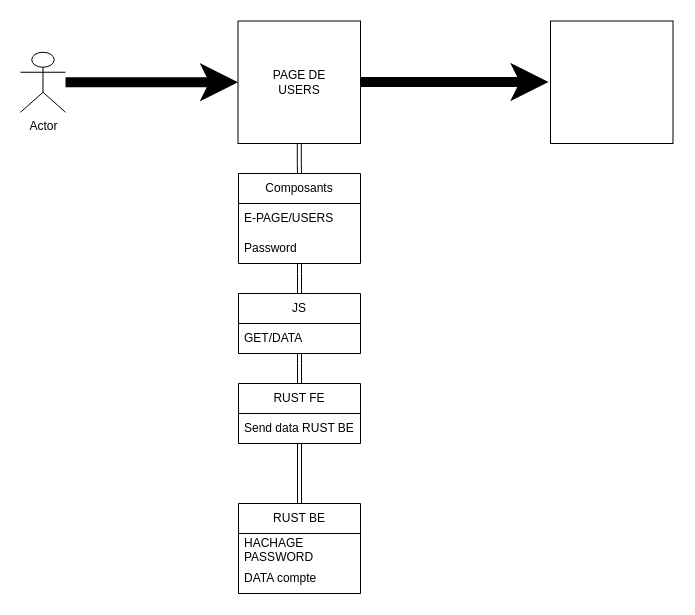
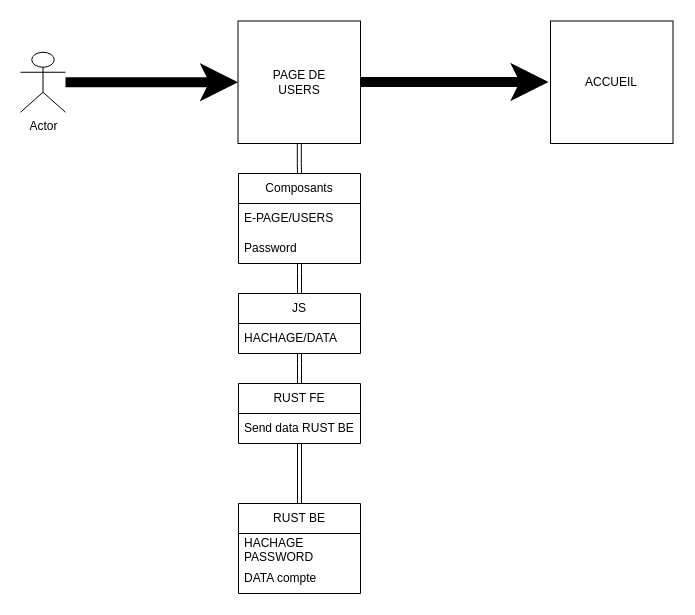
node "ACCUEIL": added
node "GET/DATA": label "GET/DATA" -> "HACHAGE/DATA"
